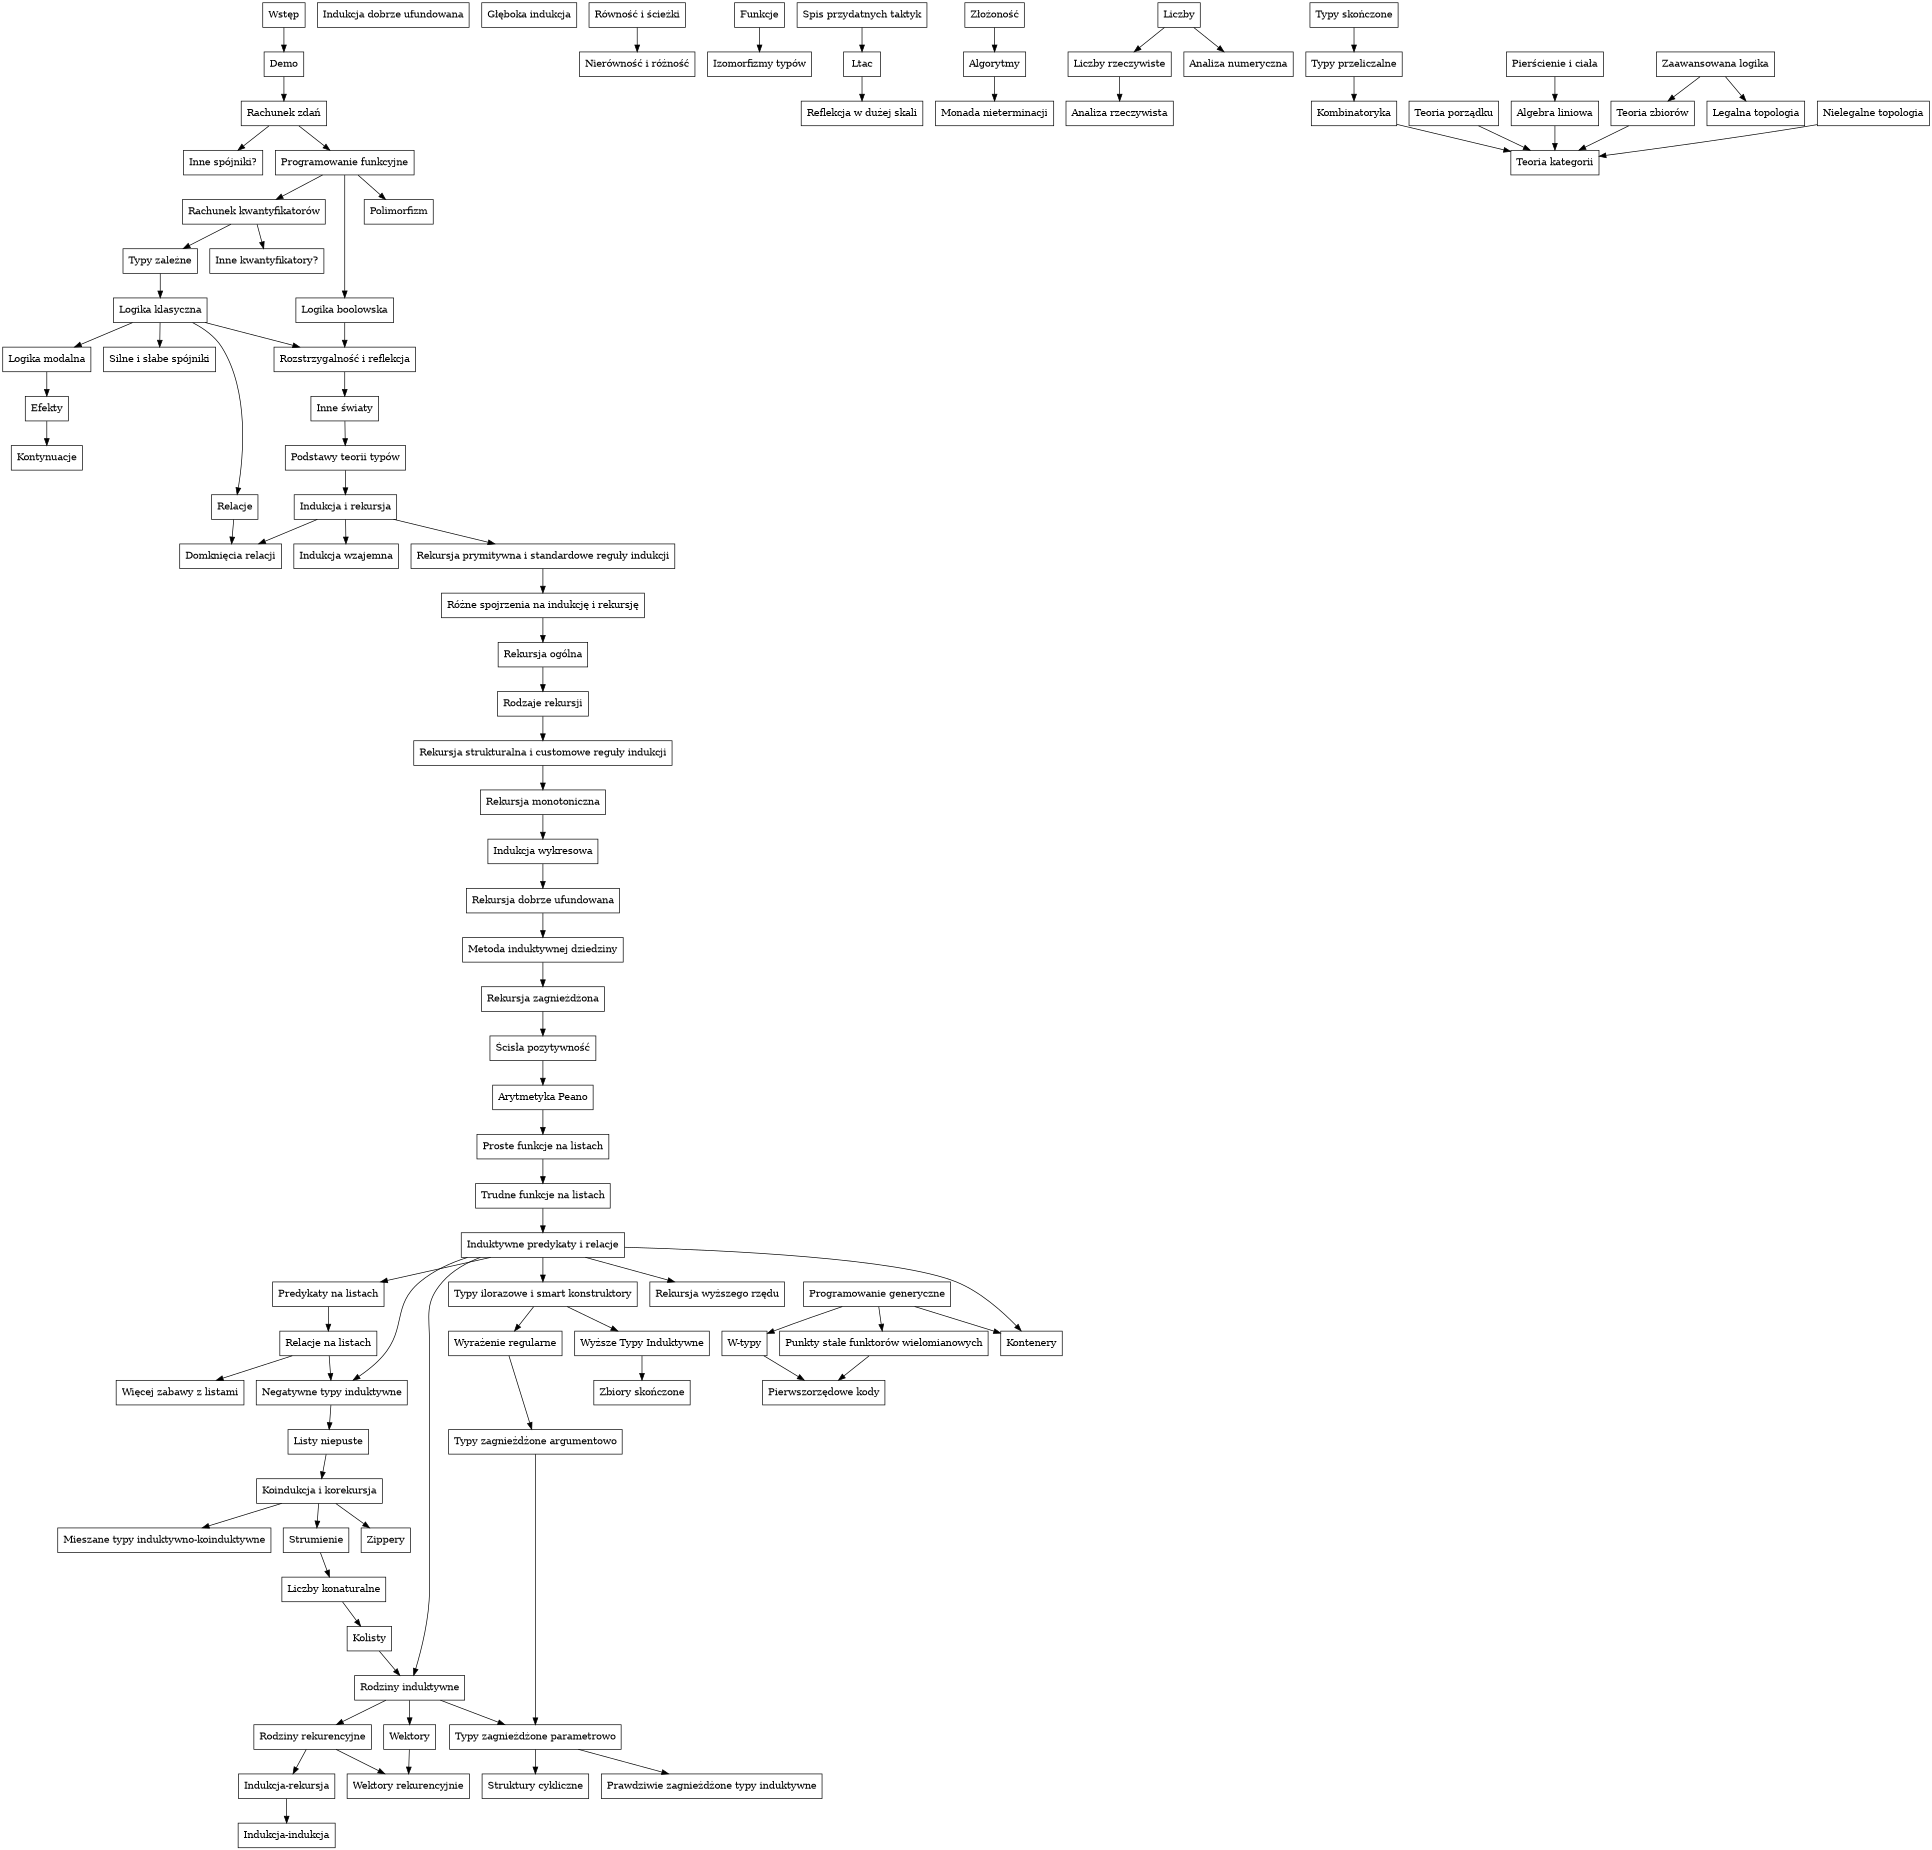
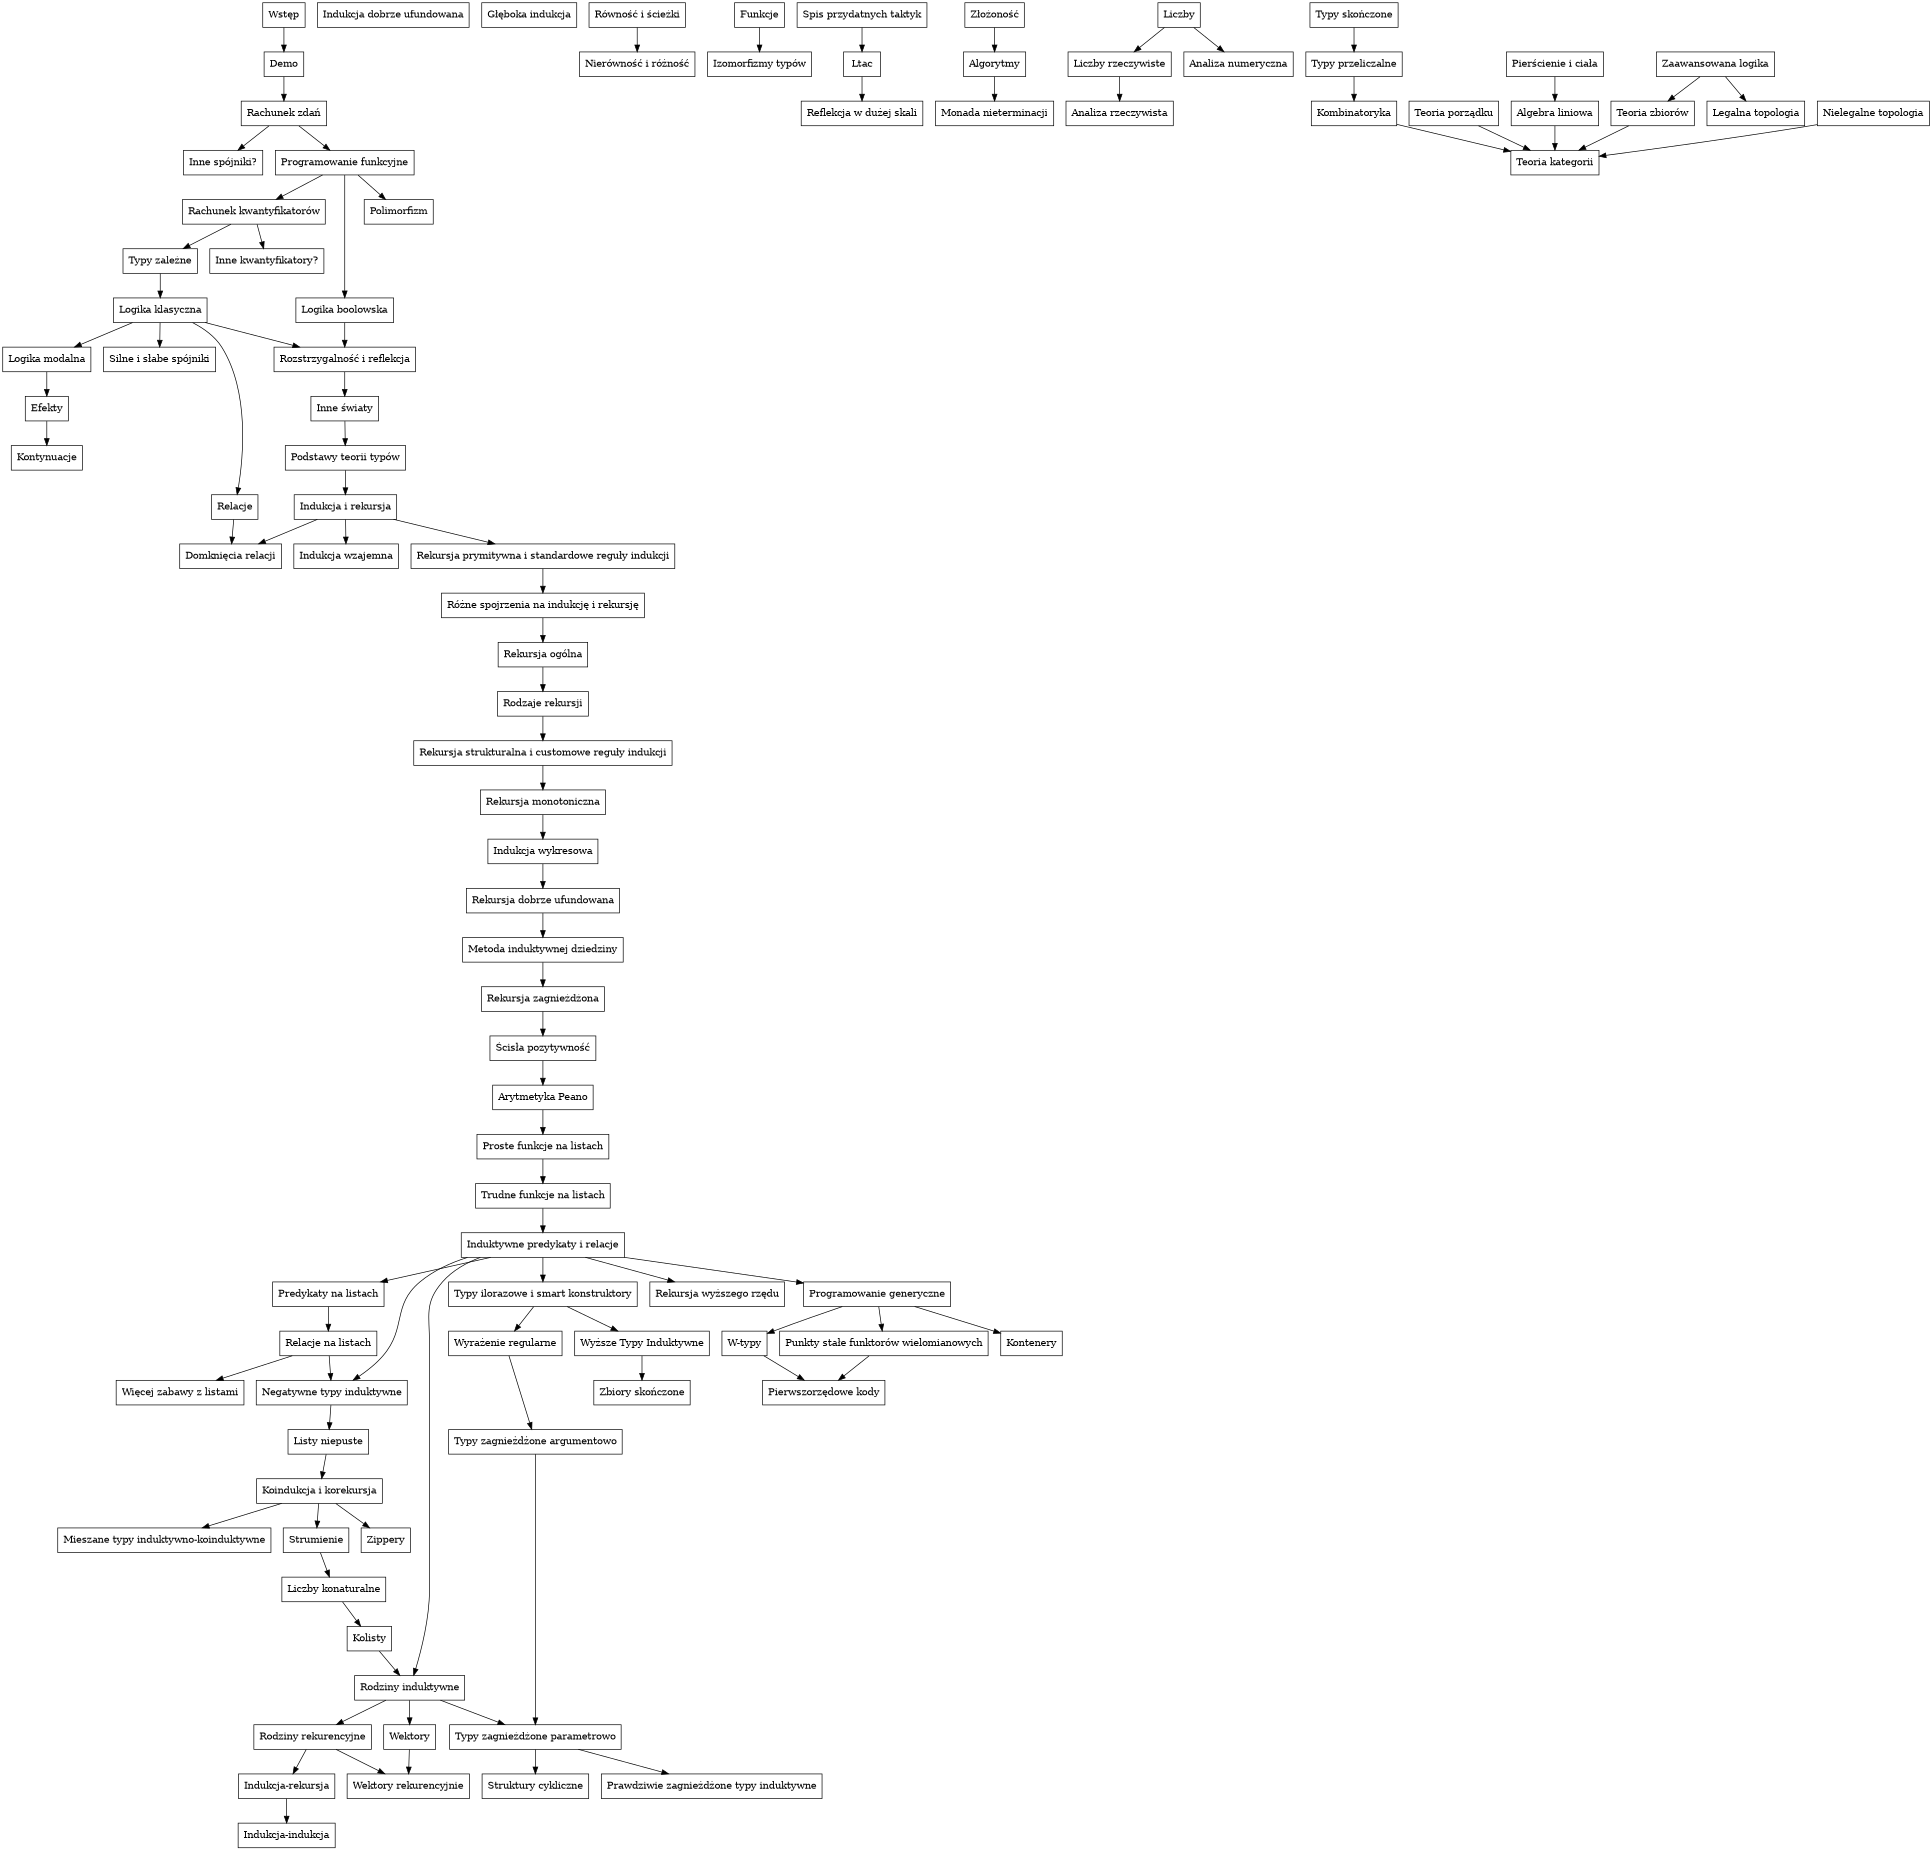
edge "Induktywne predykaty i relacje" -> "Kontenery": now "Induktywne predykaty i relacje" -> "Programowanie generyczne"
